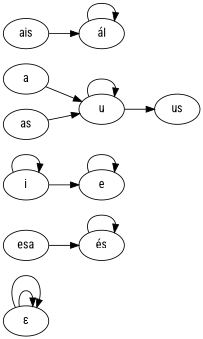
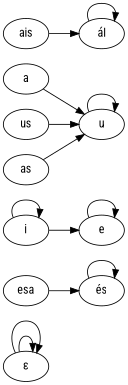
edge "u" -> "us": reversed
